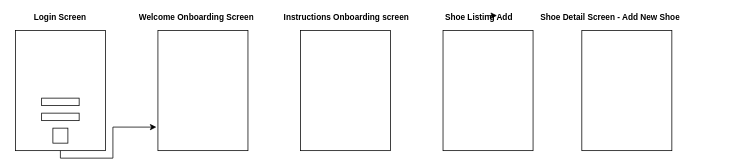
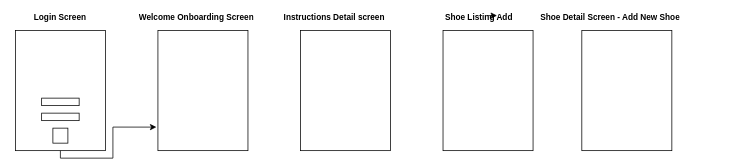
node "Instructions Onboarding screen": label "Instructions Onboarding screen" -> "Instructions Detail screen"
